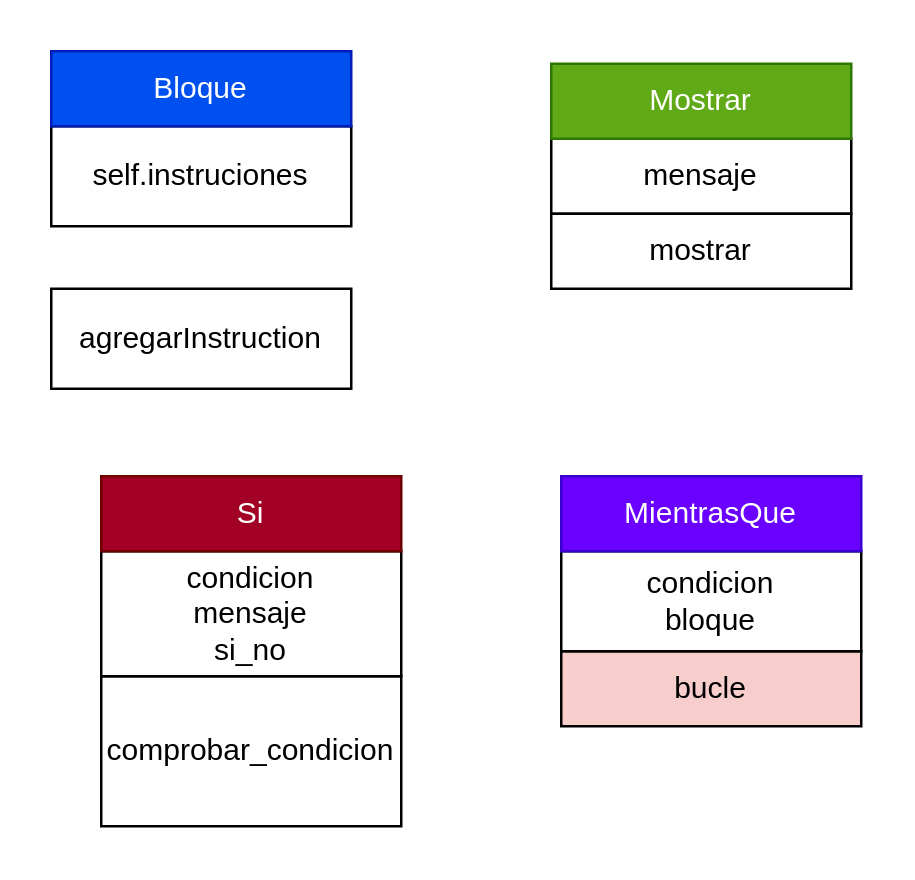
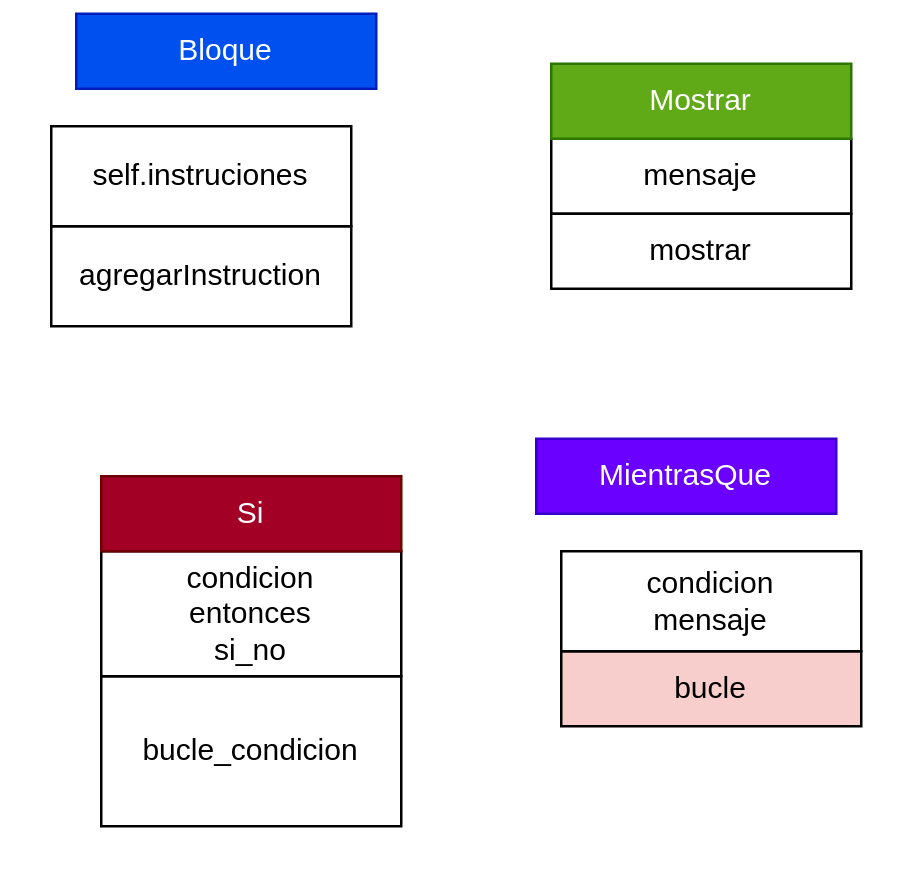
node "Bloque": moved (201, 89) -> (226, 51)
node "agregarInstruction": moved (201, 339) -> (201, 276)
node "MientrasQue": moved (711, 514) -> (686, 476)
node "condicion bloque": label "condicion bloque" -> "condicion mensaje"
node "condicion mensaje si_no": label "condicion mensaje si_no" -> "condicion entonces si_no"
node "comprobar_condicion": label "comprobar_condicion" -> "bucle_condicion"
